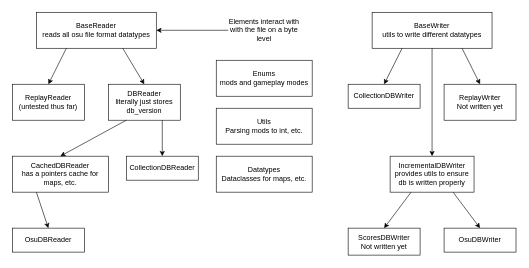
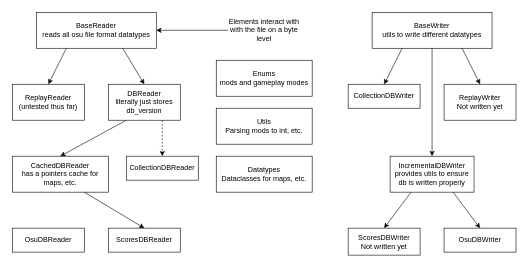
edge "DBReader literally just stores db_version" -> "CollectionDBReader": style solid -> dashed
edge "CachedDBReader has a pointers cache for maps, etc." -> "OsuDBReader": removed
edge "CachedDBReader has a pointers cache for maps, etc." -> "ScoresDBReader": added
node "ScoresDBReader": added
